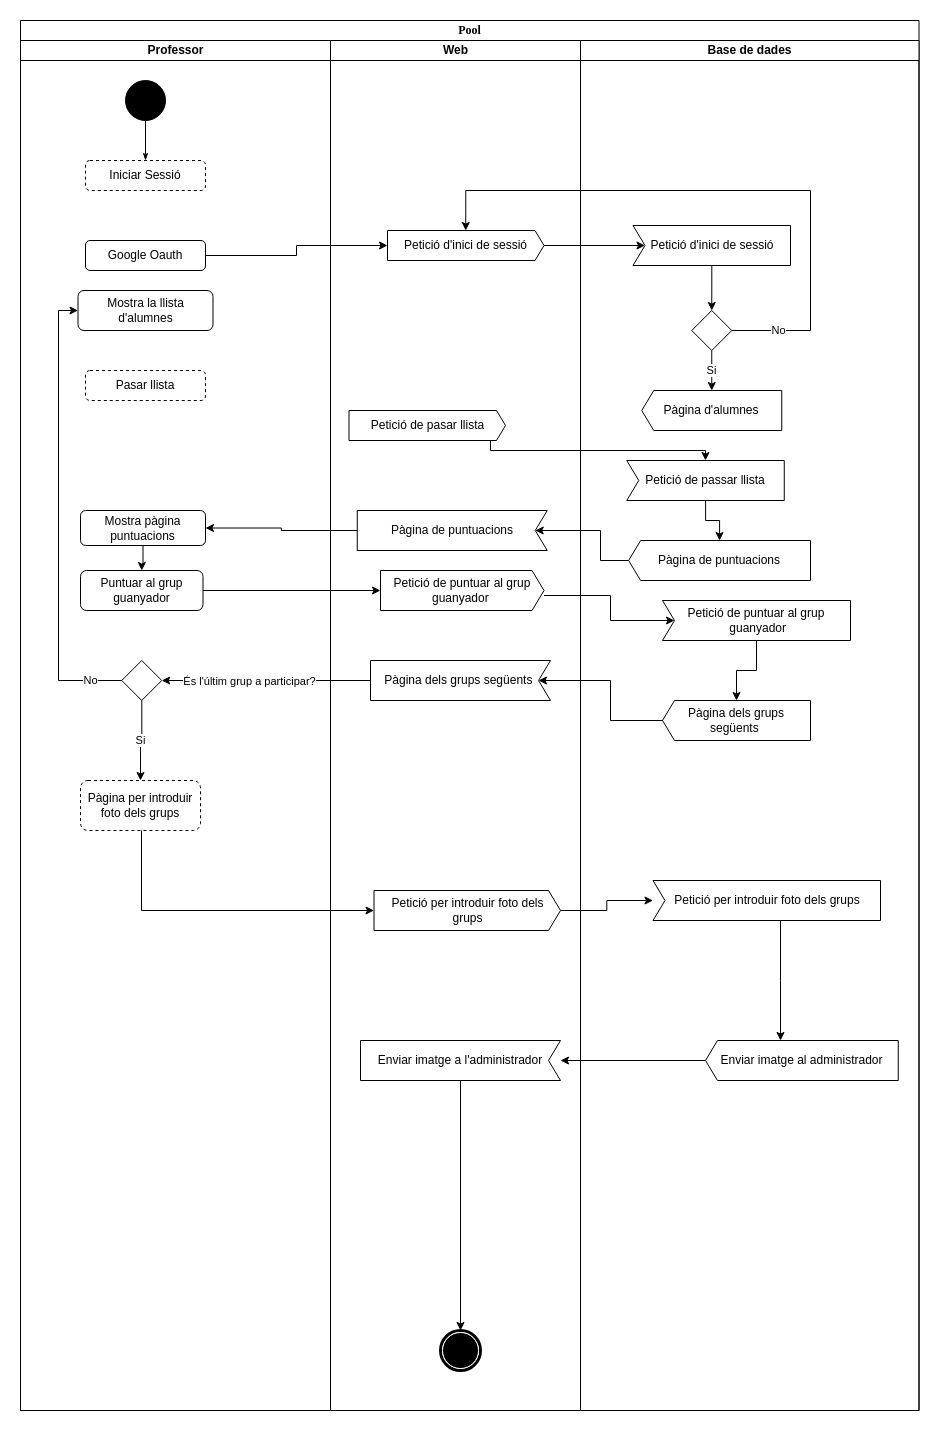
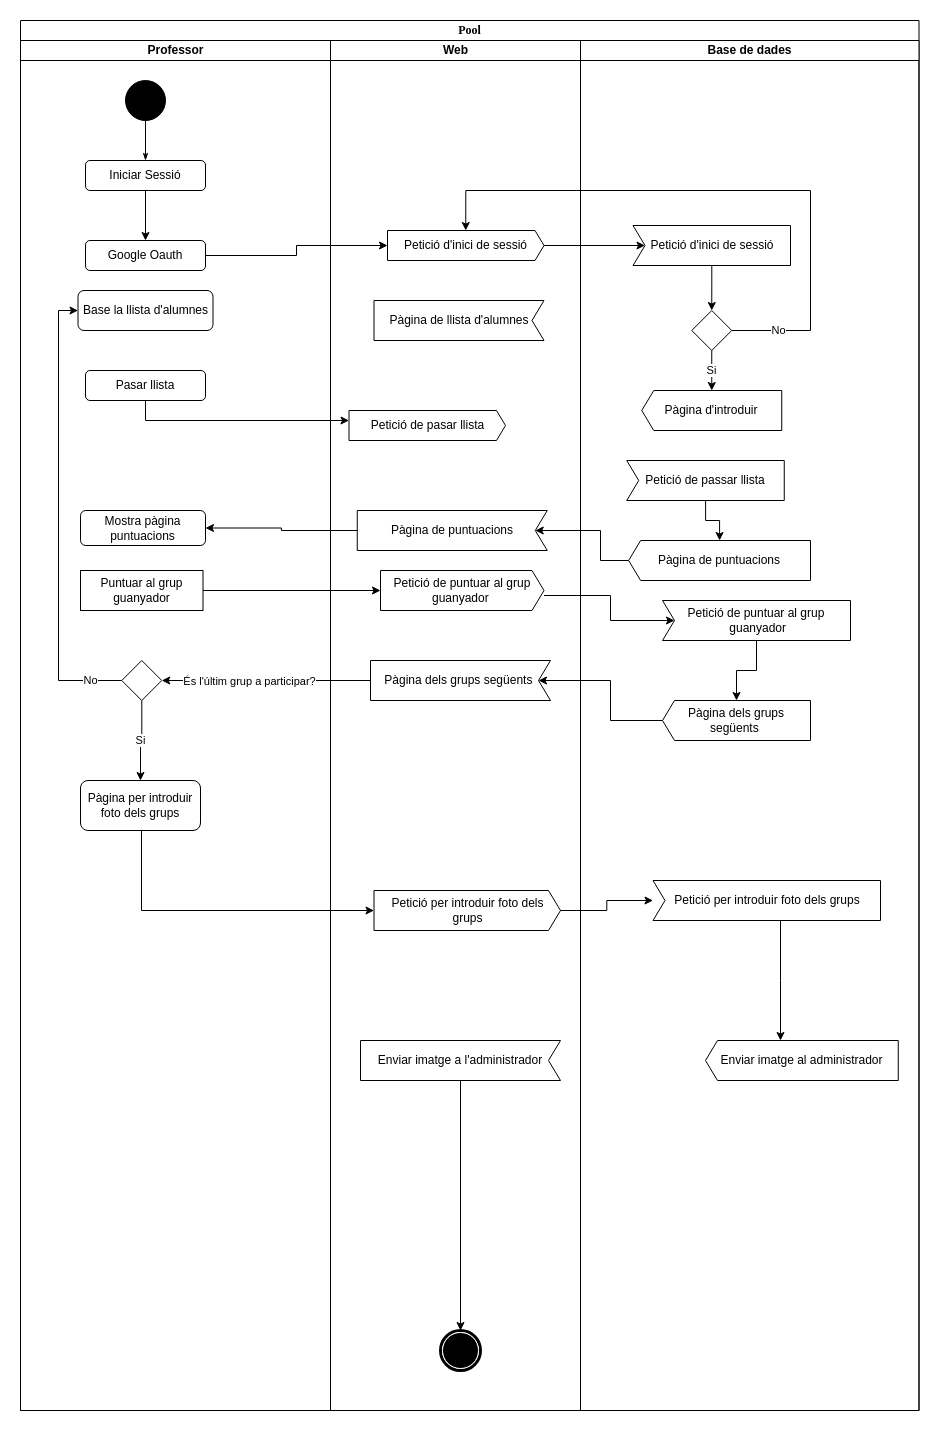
node "Iniciar Sessió": style dashed -> solid
edge "Iniciar Sessió" -> "Google Oauth": added
node "Mostra la llista d'alumnes": label "Mostra la llista d'alumnes" -> "Base la llista d'alumnes"
node "Pàgina de llista d'alumnes": added
node "Pasar llista": style dashed -> solid
node "Pàgina d'alumnes": label "Pàgina d'alumnes" -> "Pàgina d'introduir"
edge "Pasar llista" -> "Petició de pasar llista": added
edge "Petició de pasar llista" -> "Petició de passar llista": removed
edge "Mostra pàgina puntuacions" -> "Puntuar al grup guanyador": removed
node "Puntuar al grup guanyador": shape rounded rectangle -> rectangle
node "Pàgina per introduir foto dels grups": style dashed -> solid
edge "Enviar imatge al administrador" -> "Enviar imatge a l'administrador": removed
